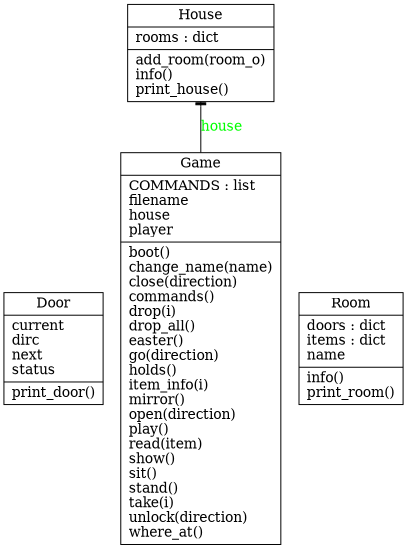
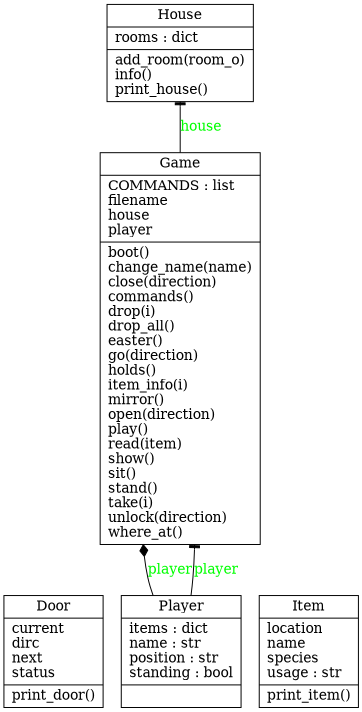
node "Room": removed
node "Player": added
node "Item": added
